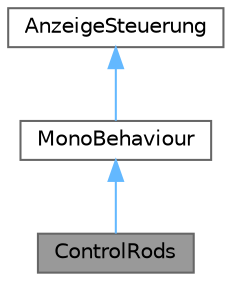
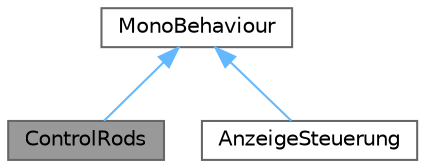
edge "MonoBehaviour" -> "AnzeigeSteuerung": reversed
